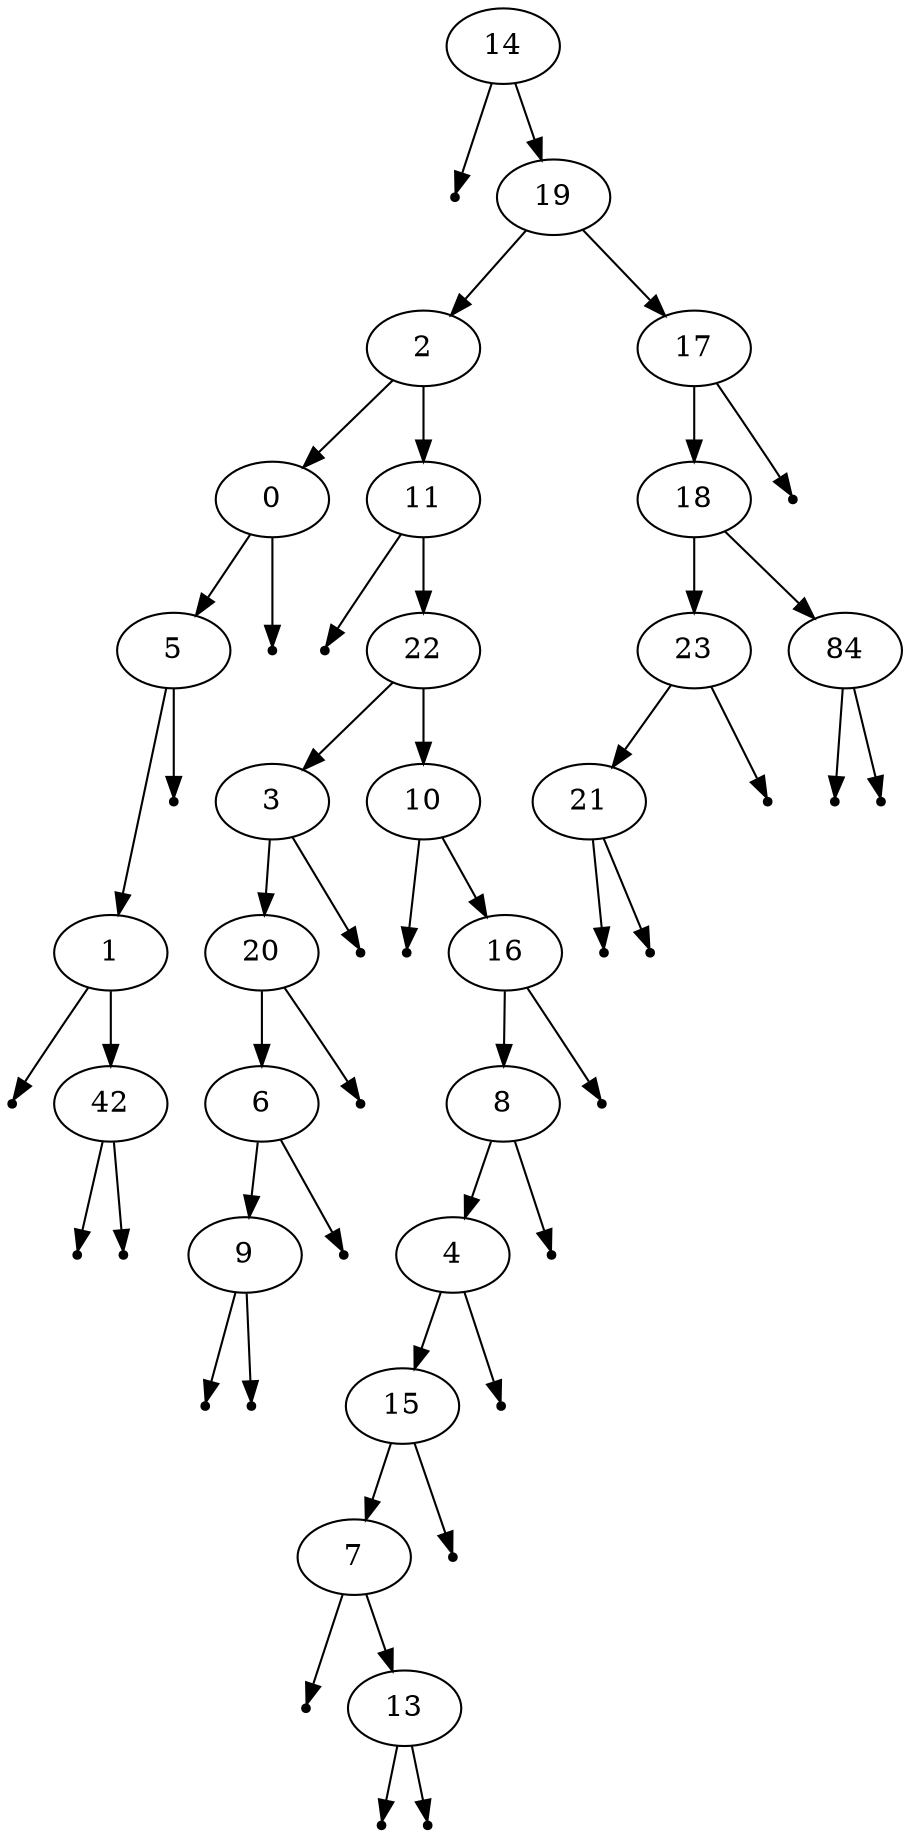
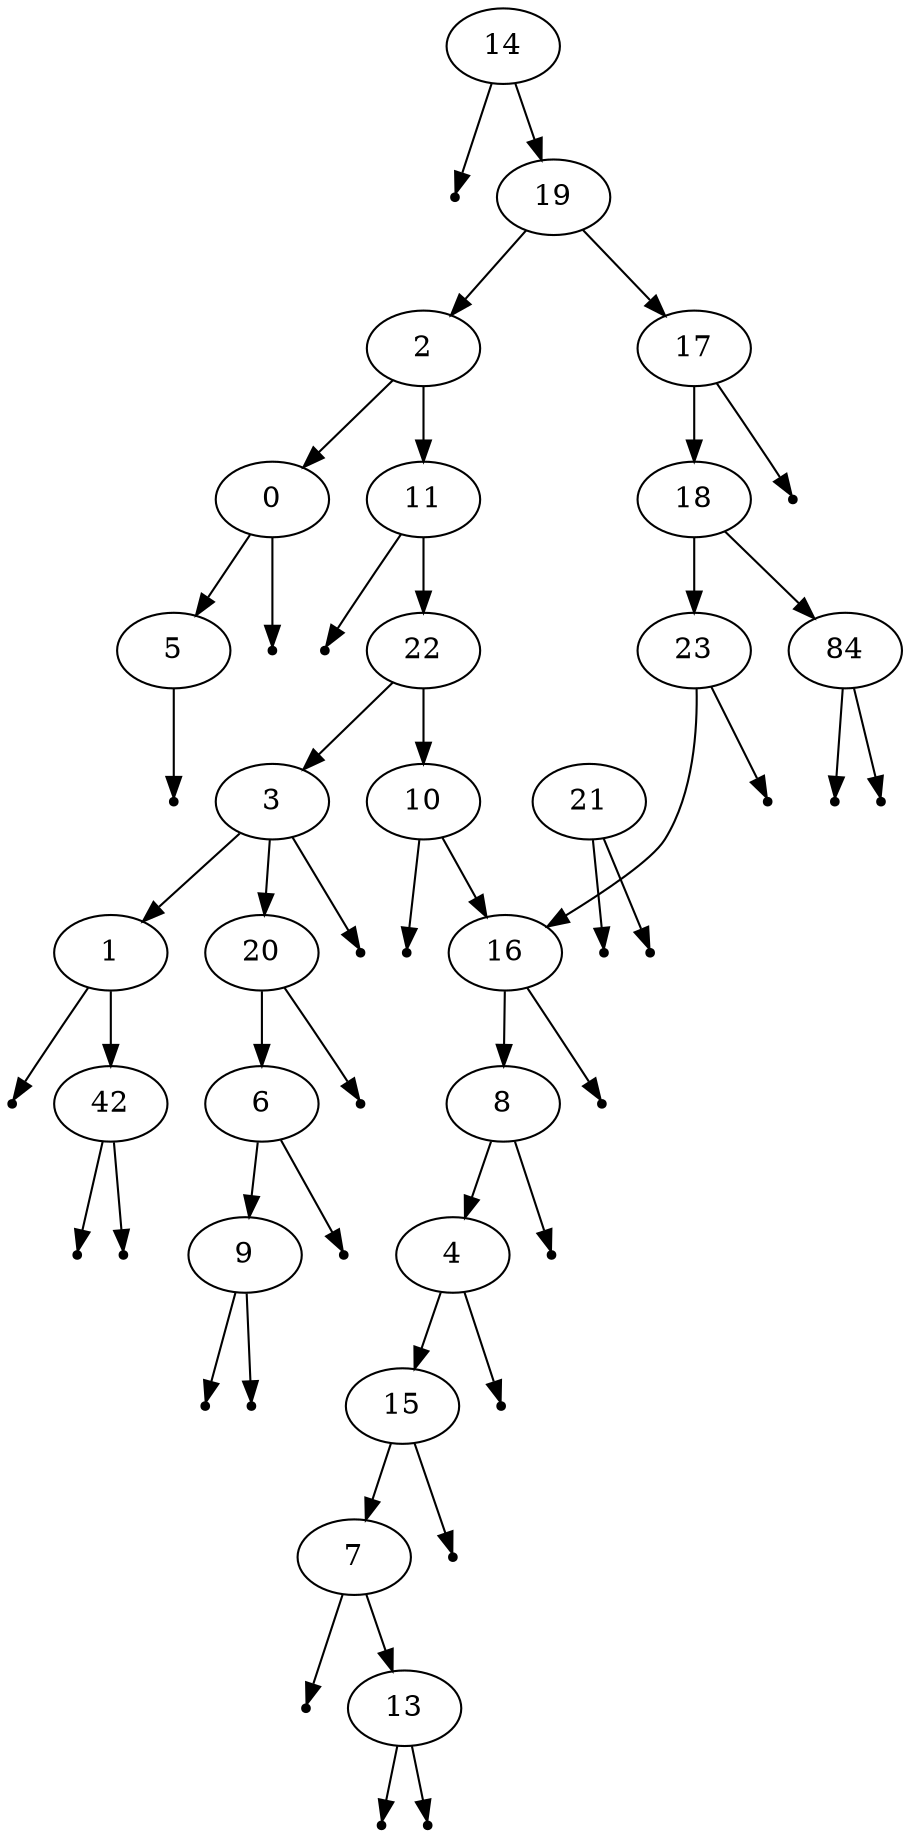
edge "23" -> "21": now "23" -> "16"
edge "5" -> "1": now "3" -> "1"
